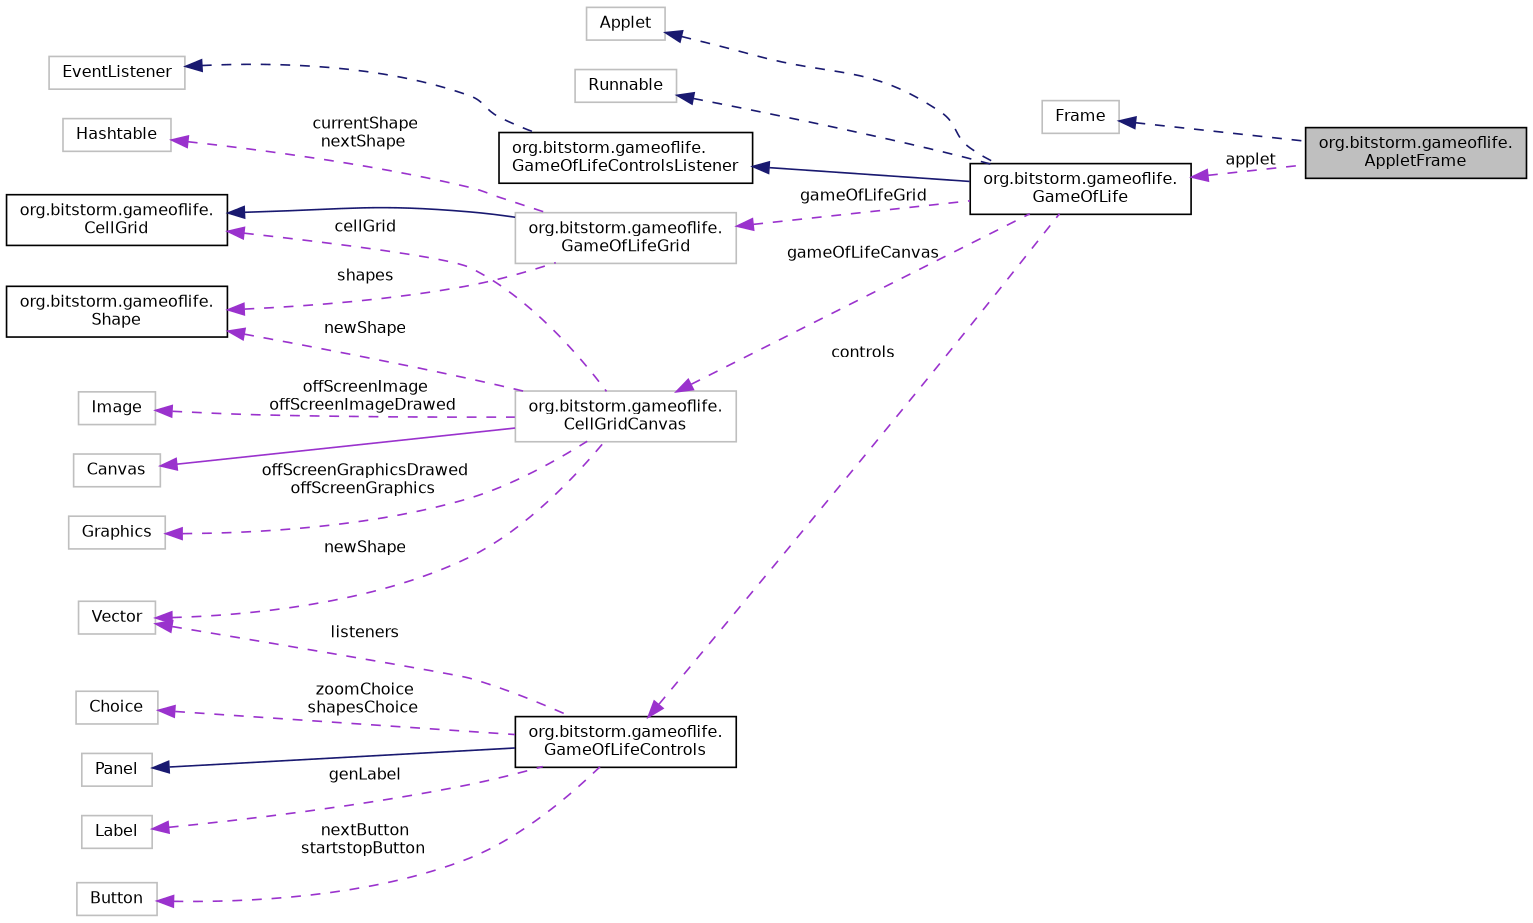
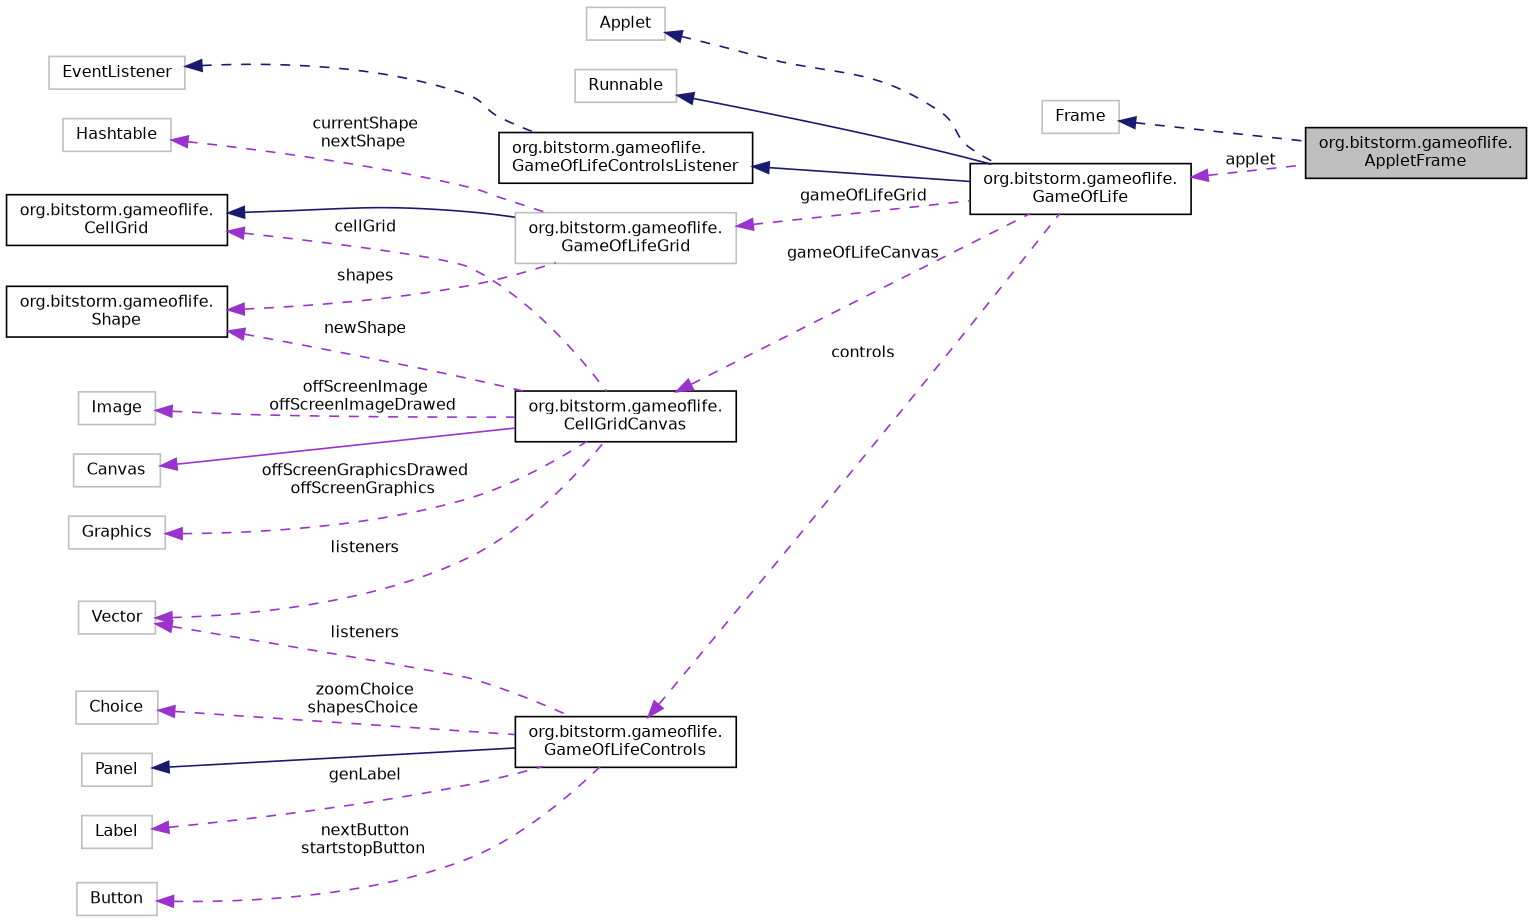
edge "org.bitstorm.gameoflife. GameOfLife" -> "Runnable": style dashed -> solid
node "org.bitstorm.gameoflife. CellGridCanvas": color grey75 -> black
edge "org.bitstorm.gameoflife. CellGridCanvas" -> "Vector": label " newShape" -> " listeners"
